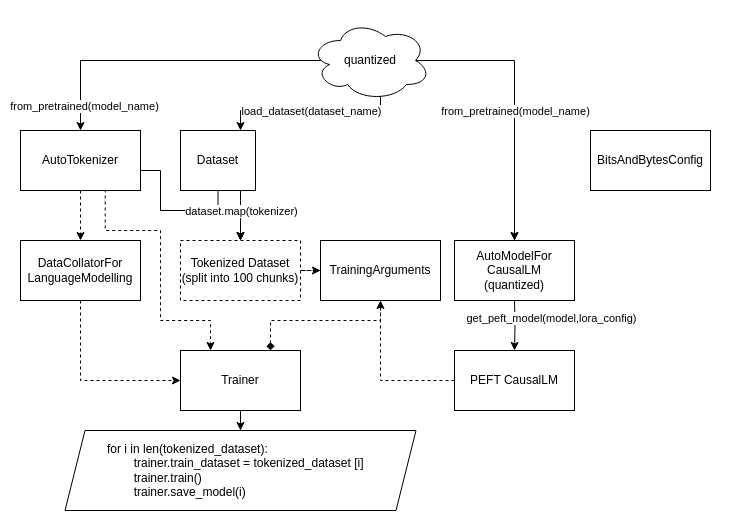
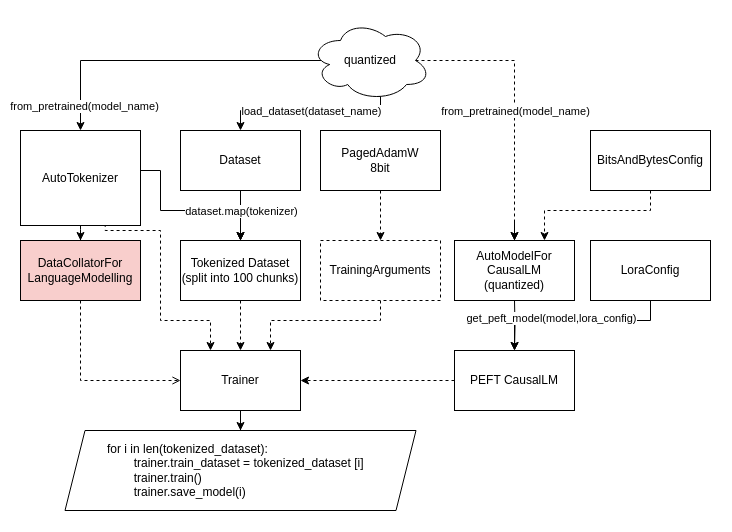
edge "quantized" -> "AutoModelFor CausalLM (quantized)": style solid -> dashed
node "AutoTokenizer": size 120x60 -> 120x95
node "Dataset": size 75x60 -> 120x60
node "PagedAdamW 8bit": added
edge "BitsAndBytesConfig" -> "AutoModelFor CausalLM (quantized)": added
edge "PagedAdamW 8bit" -> "TrainingArguments": added
node "DataCollatorFor LanguageModelling": fillcolor #ffffff -> #f8cecc
node "Tokenized Dataset (split into 100 chunks)": style dashed -> solid
edge "Tokenized Dataset (split into 100 chunks)" -> "TrainingArguments": now "Tokenized Dataset (split into 100 chunks)" -> "Trainer"
node "TrainingArguments": style solid -> dashed
node "LoraConfig": added
edge "LoraConfig" -> "PEFT CausalLM": added
edge "TrainingArguments" -> "Trainer": arrowhead diamond -> classic
edge "PEFT CausalLM" -> "TrainingArguments": now "PEFT CausalLM" -> "Trainer"
edge "DataCollatorFor LanguageModelling" -> "Trainer": arrowhead classic -> open
